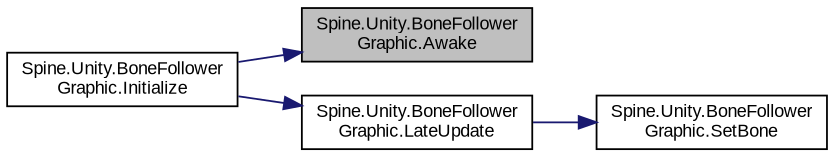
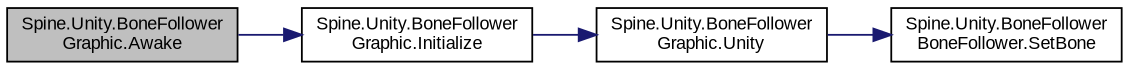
edge "Spine.Unity.BoneFollower Graphic.Initialize" -> "Spine.Unity.BoneFollower Graphic.Awake": reversed
node "Spine.Unity.BoneFollower Graphic.LateUpdate": label "Spine.Unity.BoneFollower Graphic.LateUpdate" -> "Spine.Unity.BoneFollower Graphic.Unity"
node "Spine.Unity.BoneFollower Graphic.SetBone": label "Spine.Unity.BoneFollower Graphic.SetBone" -> "Spine.Unity.BoneFollower BoneFollower.SetBone"
